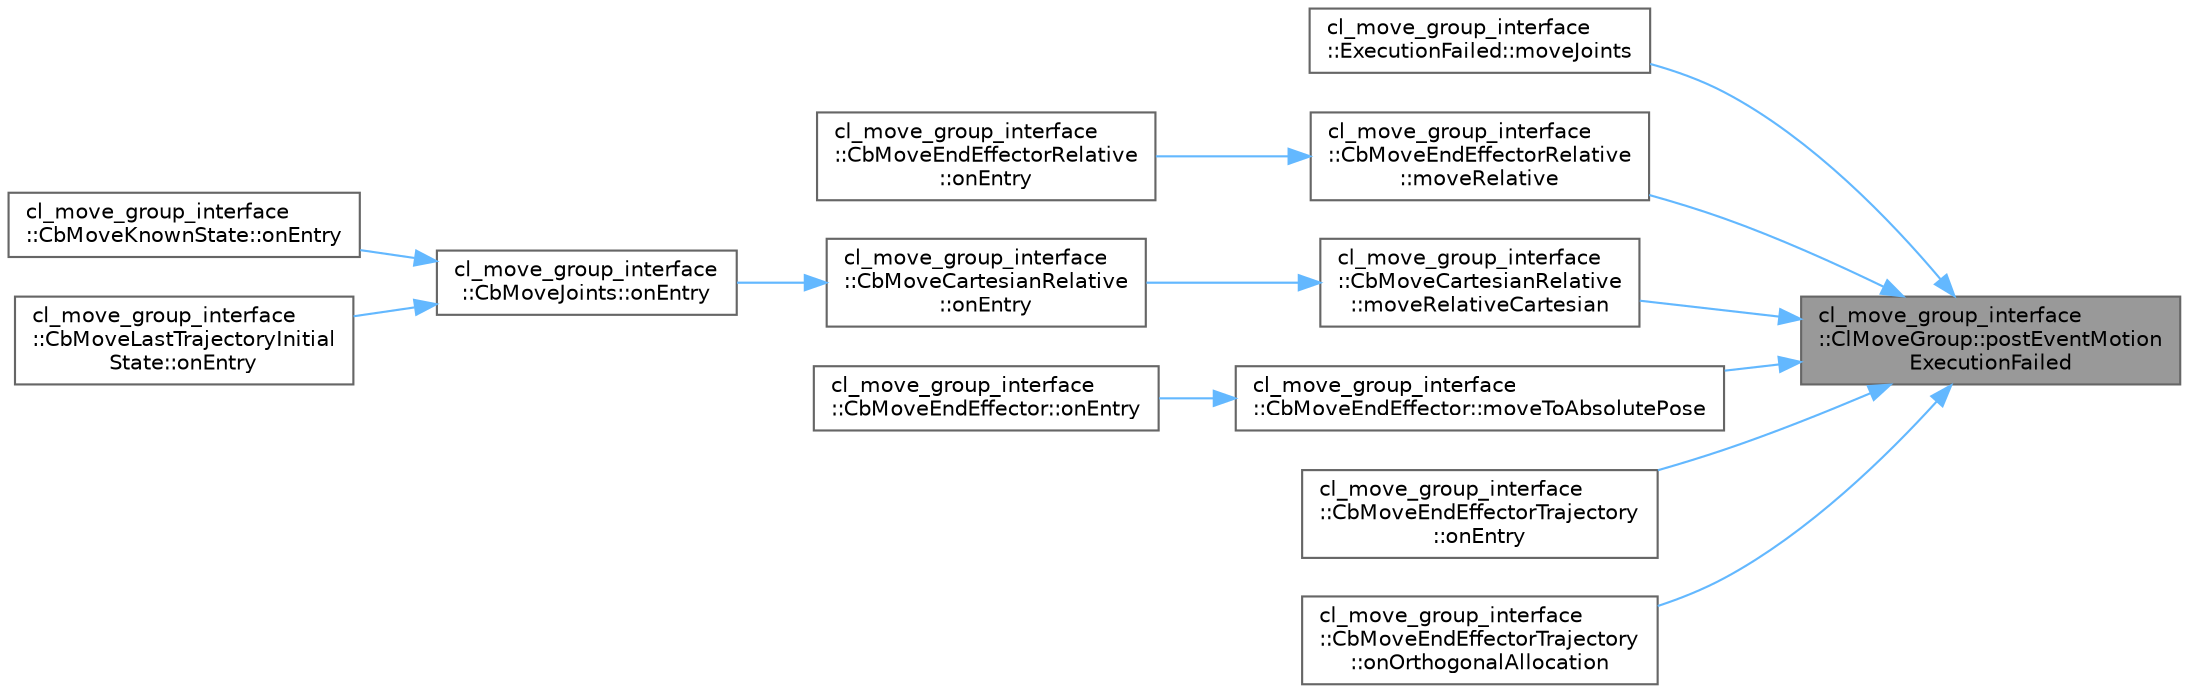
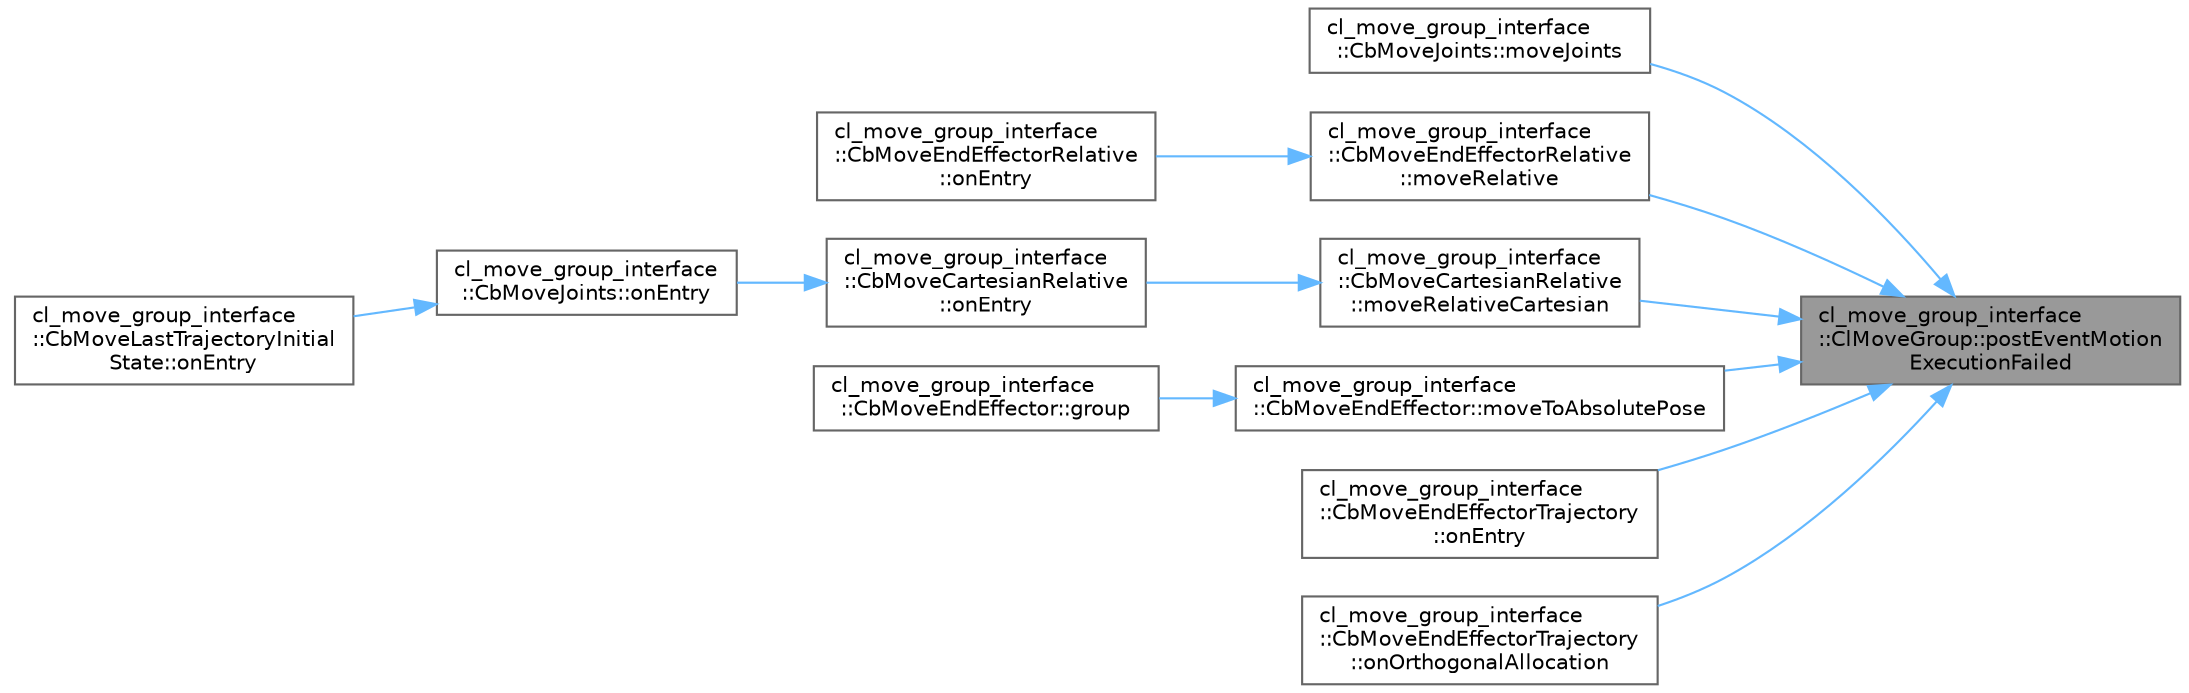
node "cl_move_group_interface ::ExecutionFailed::moveJoints": label "cl_move_group_interface ::ExecutionFailed::moveJoints" -> "cl_move_group_interface ::CbMoveJoints::moveJoints"
node "cl_move_group_interface ::CbMoveKnownState::onEntry": removed
node "cl_move_group_interface ::CbMoveEndEffector::onEntry": label "cl_move_group_interface ::CbMoveEndEffector::onEntry" -> "cl_move_group_interface ::CbMoveEndEffector::group"
